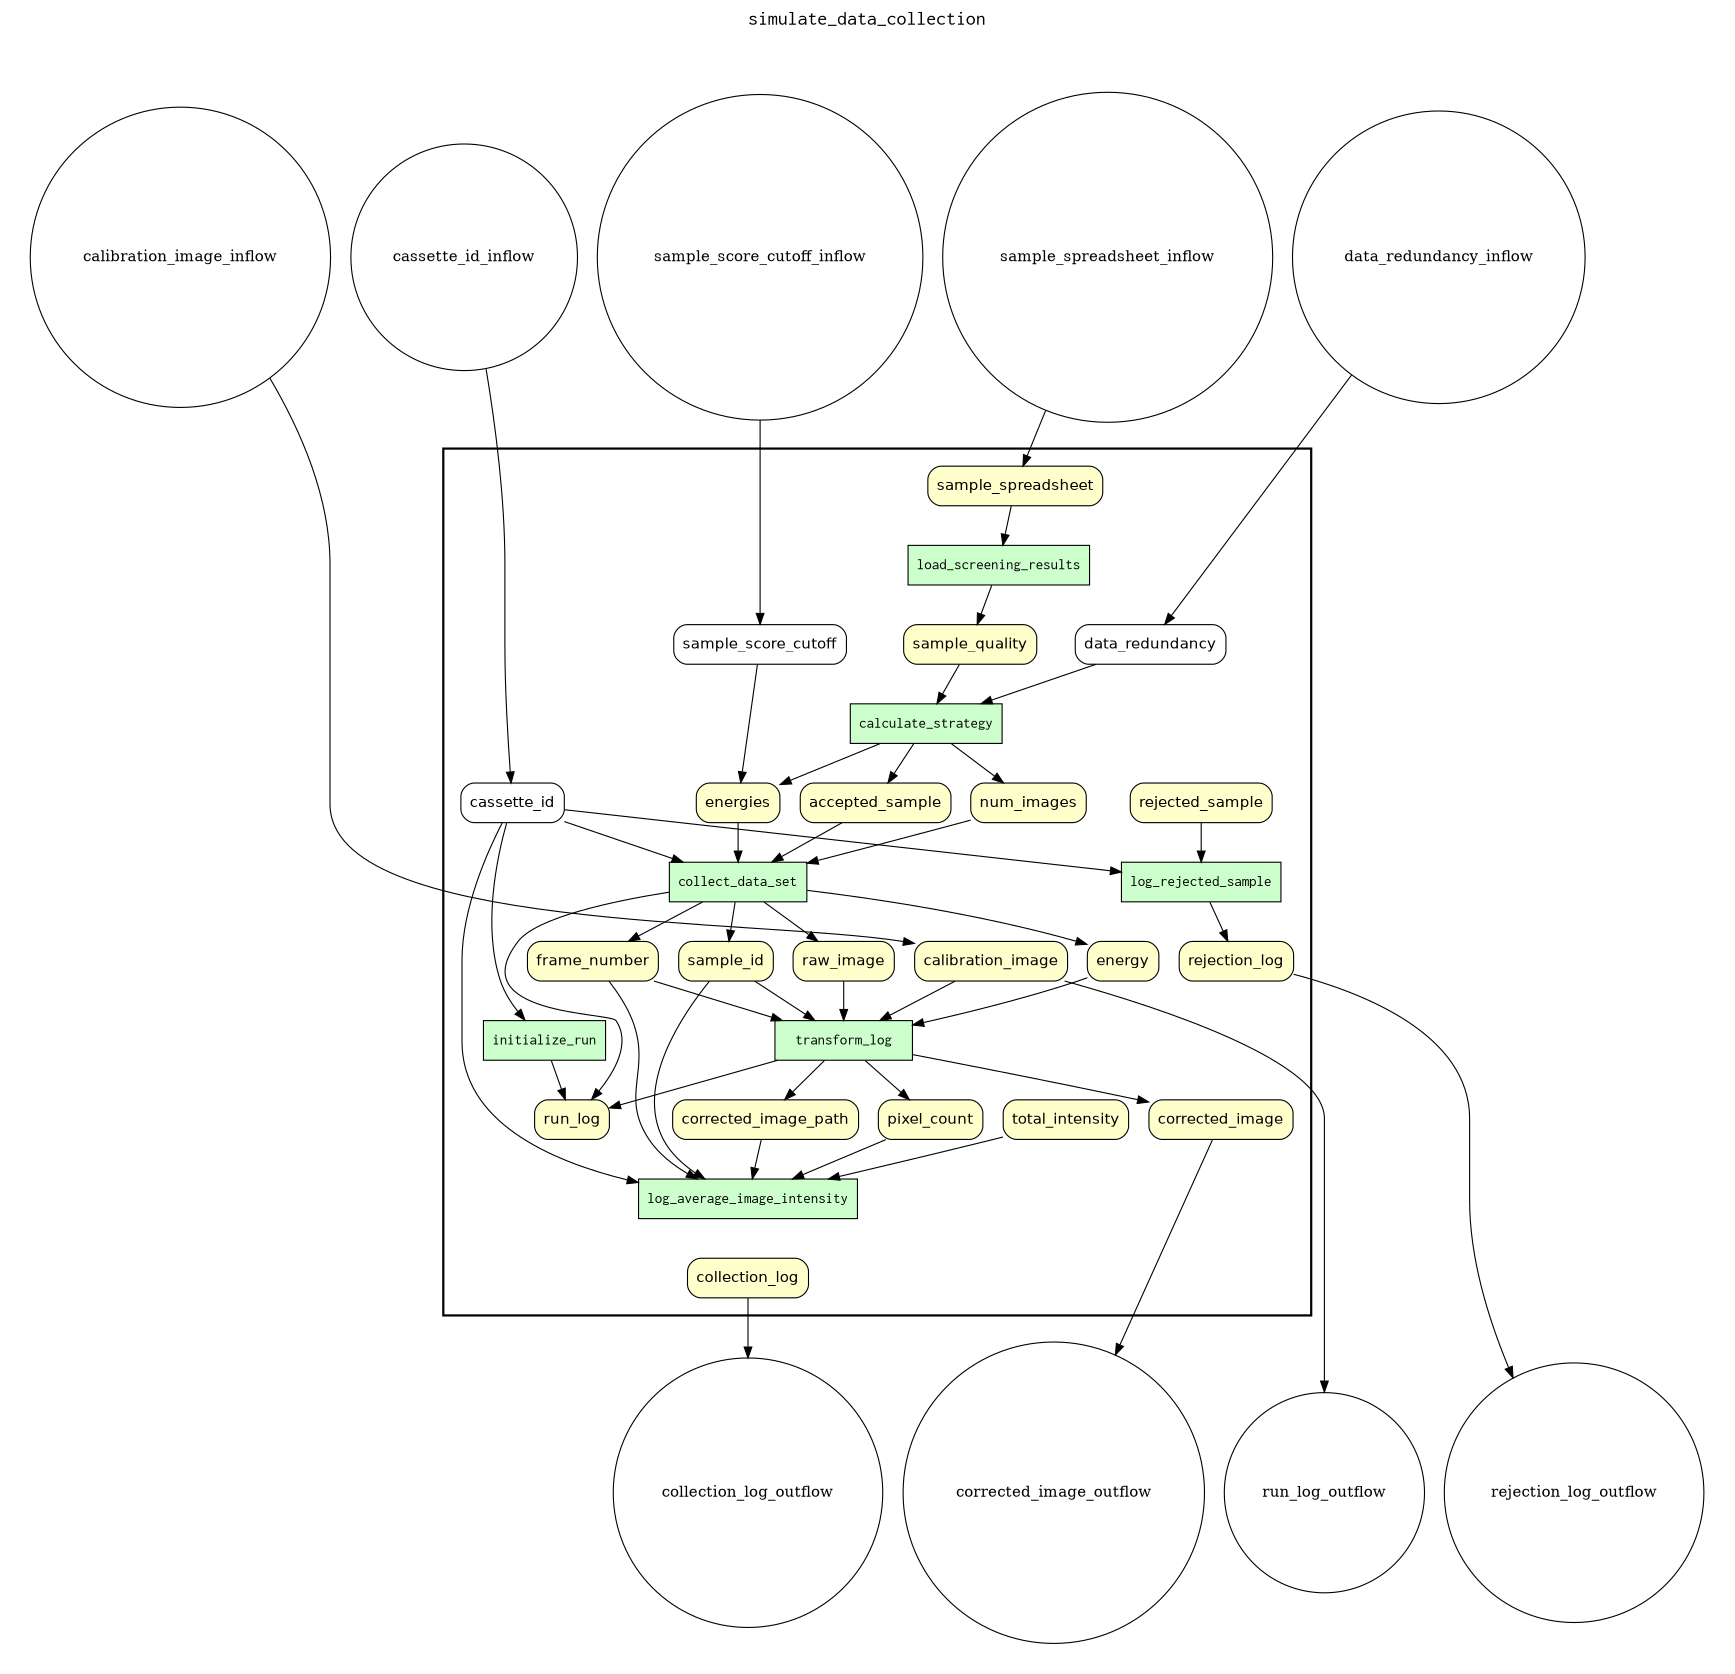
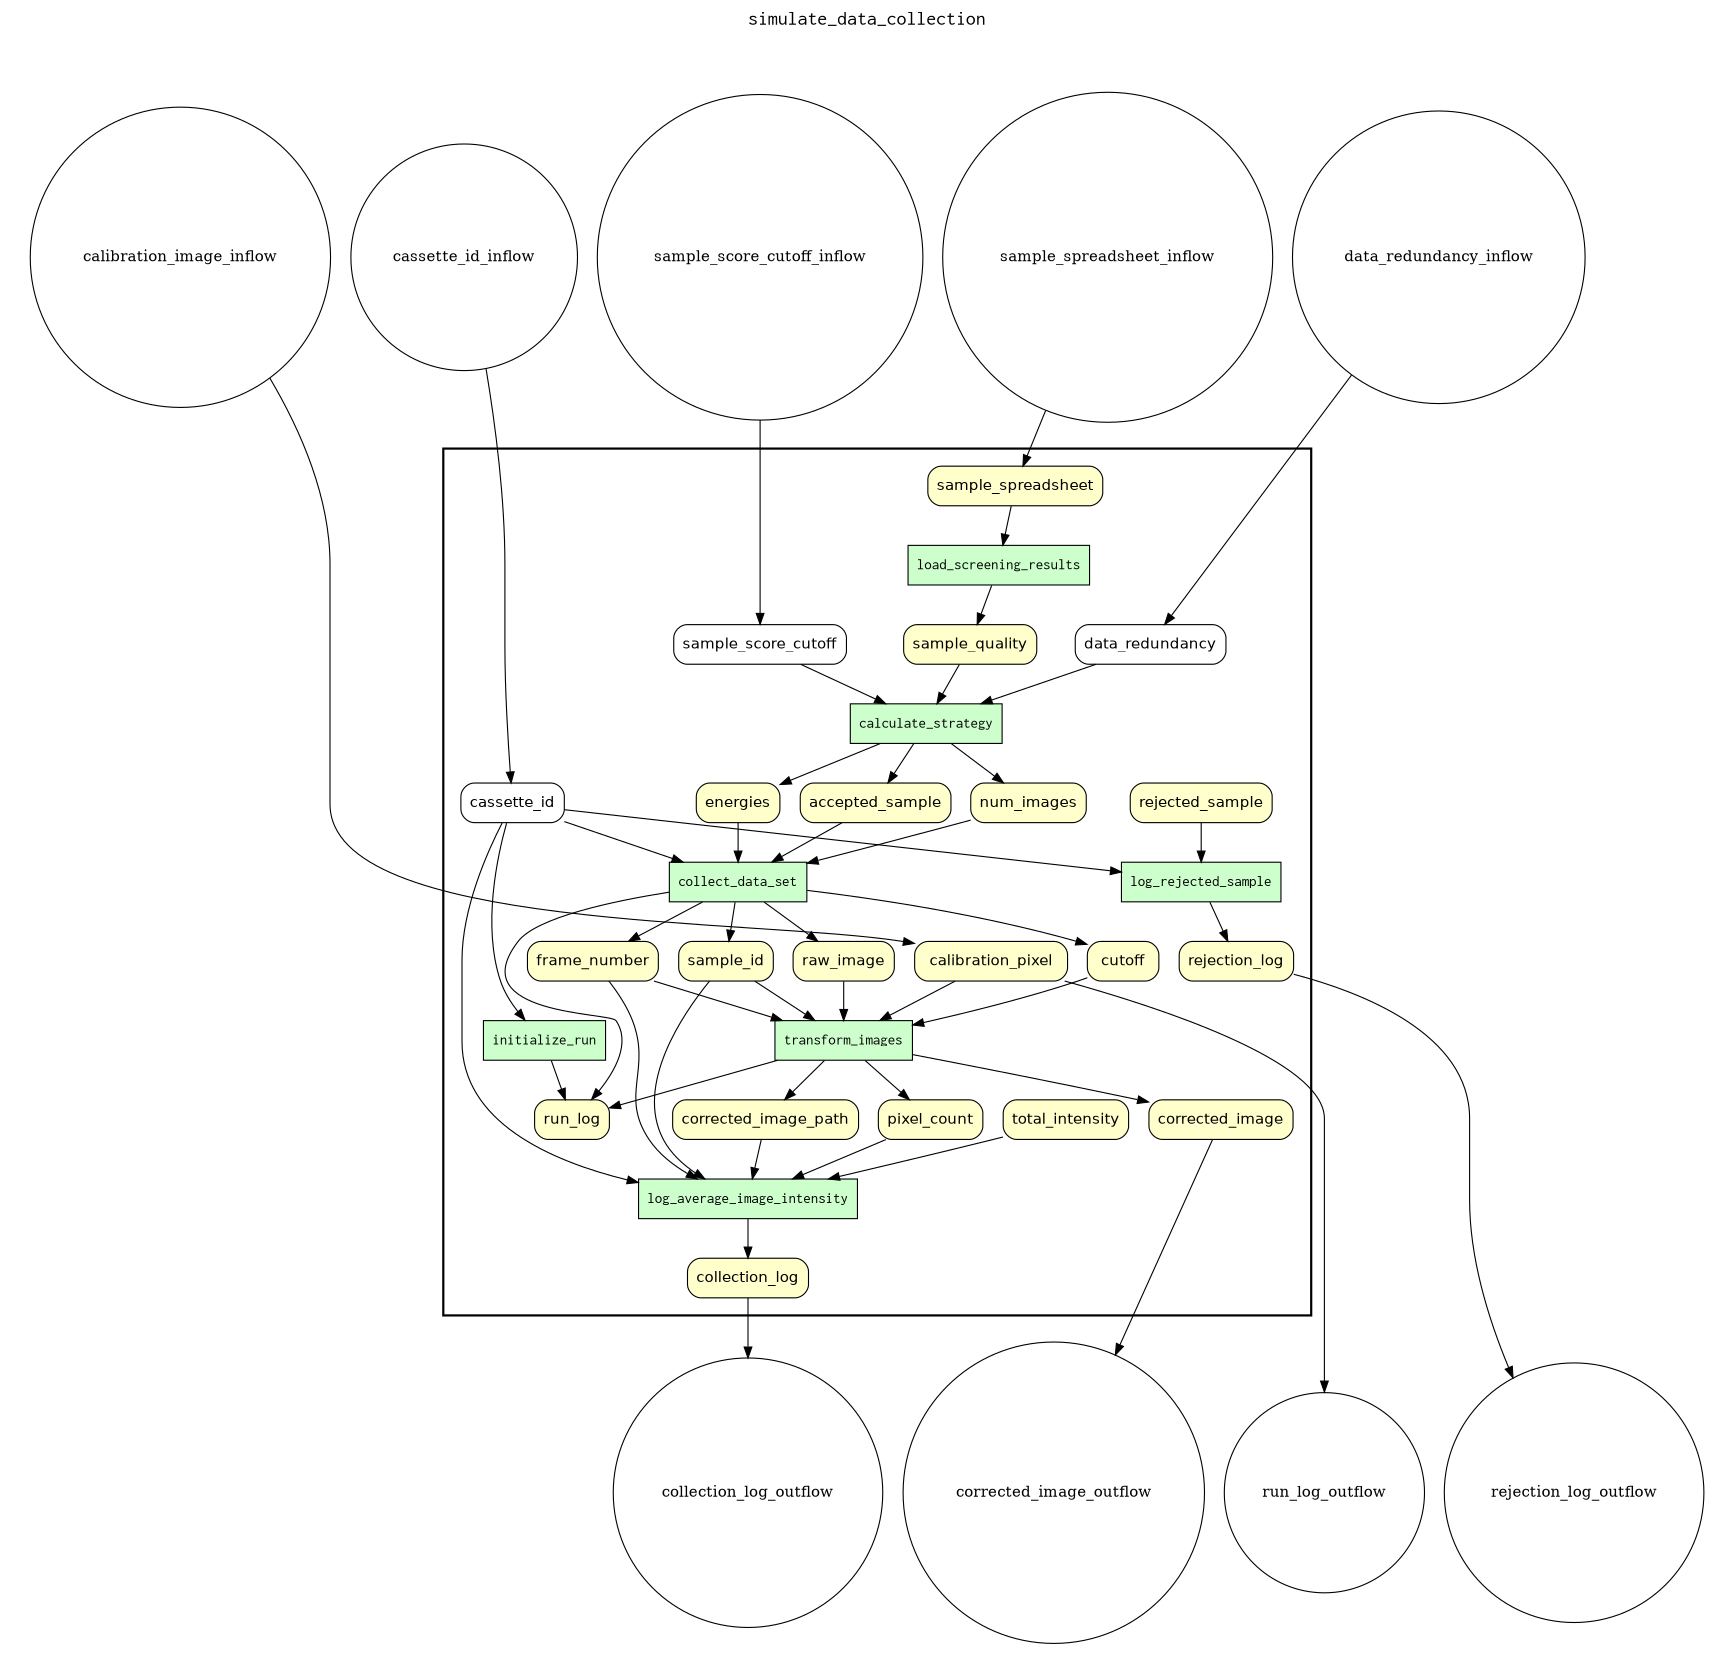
edge "sample_score_cutoff" -> "energies": now "sample_score_cutoff" -> "calculate_strategy"
node "calibration_image": label "calibration_image" -> "calibration_pixel"
node "energy": label "energy" -> "cutoff"
node "transform_log": label "transform_log" -> "transform_images"
edge "log_average_image_intensity" -> "collection_log": added
